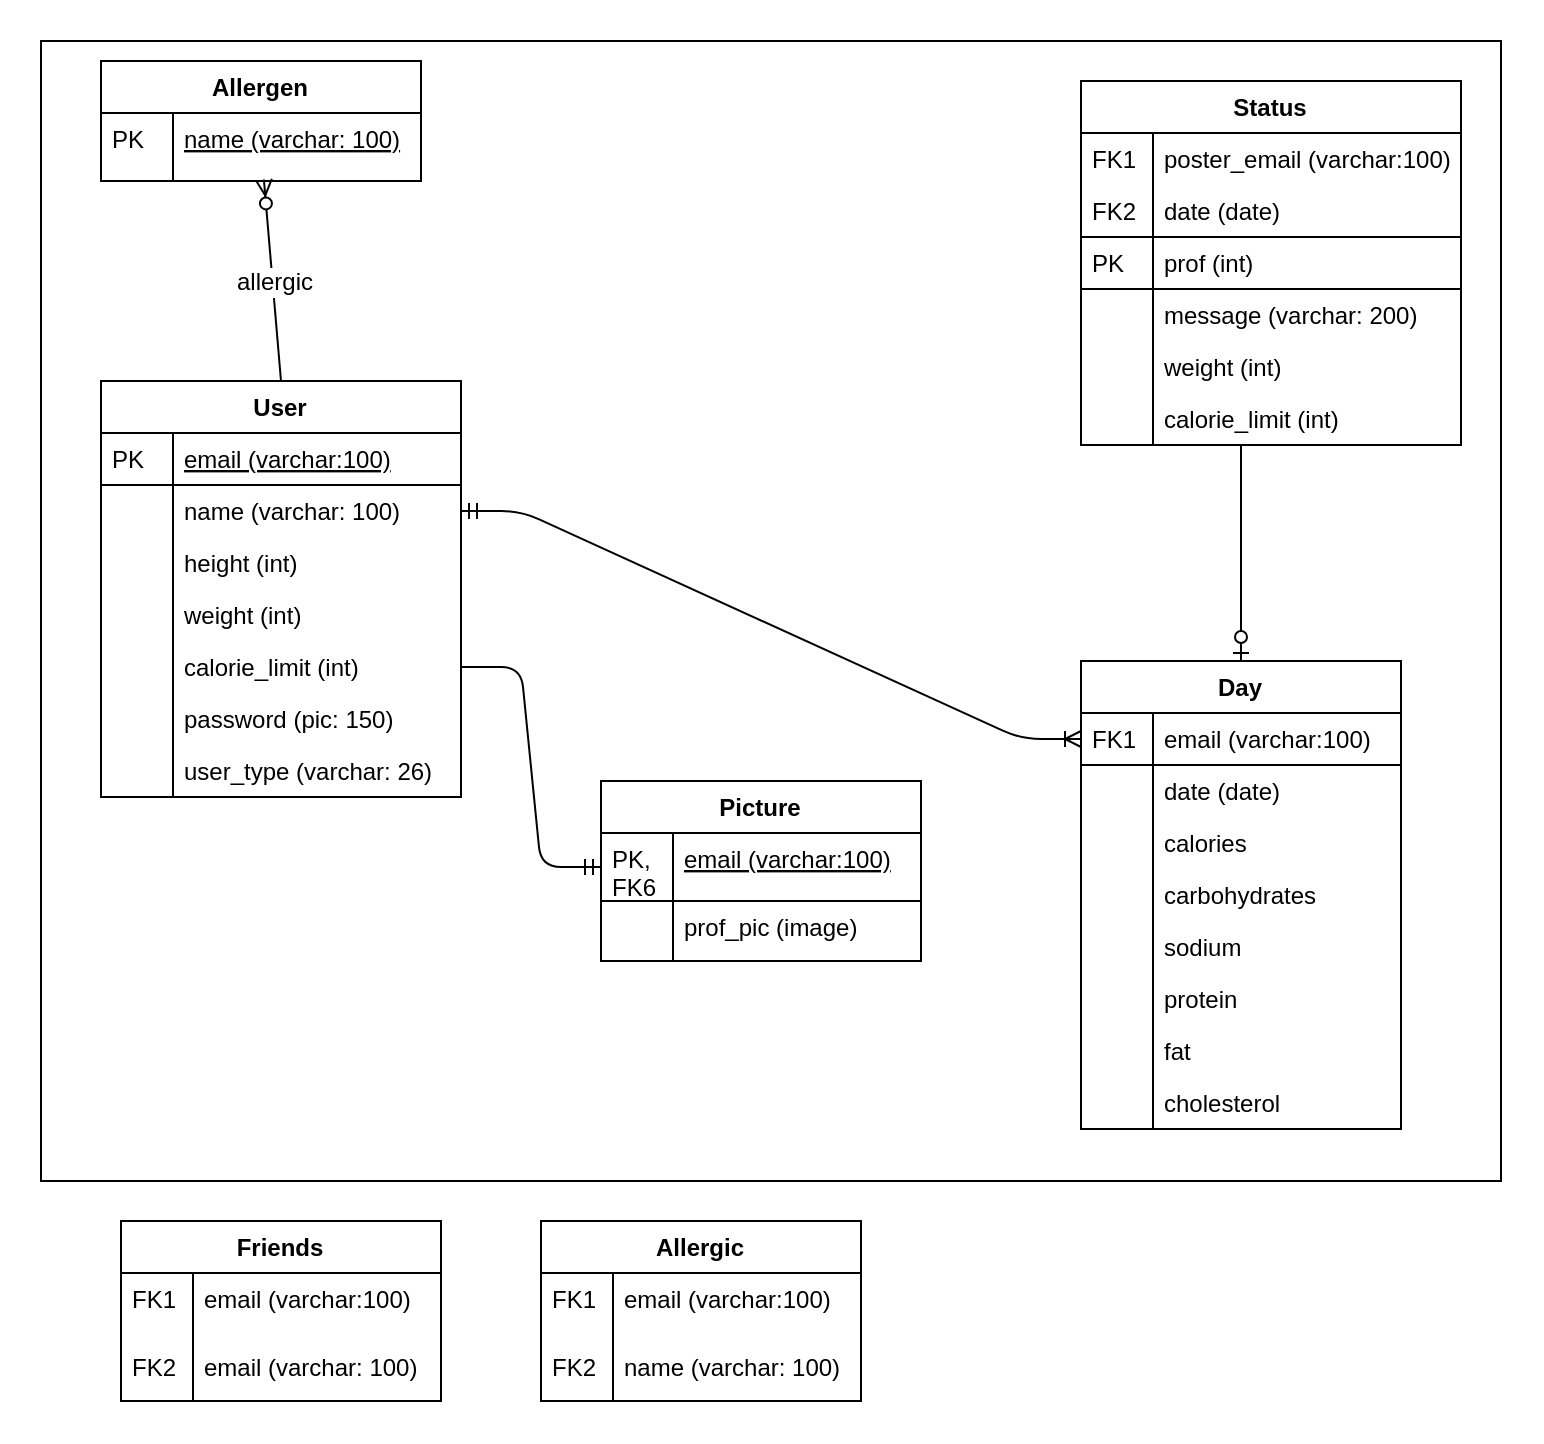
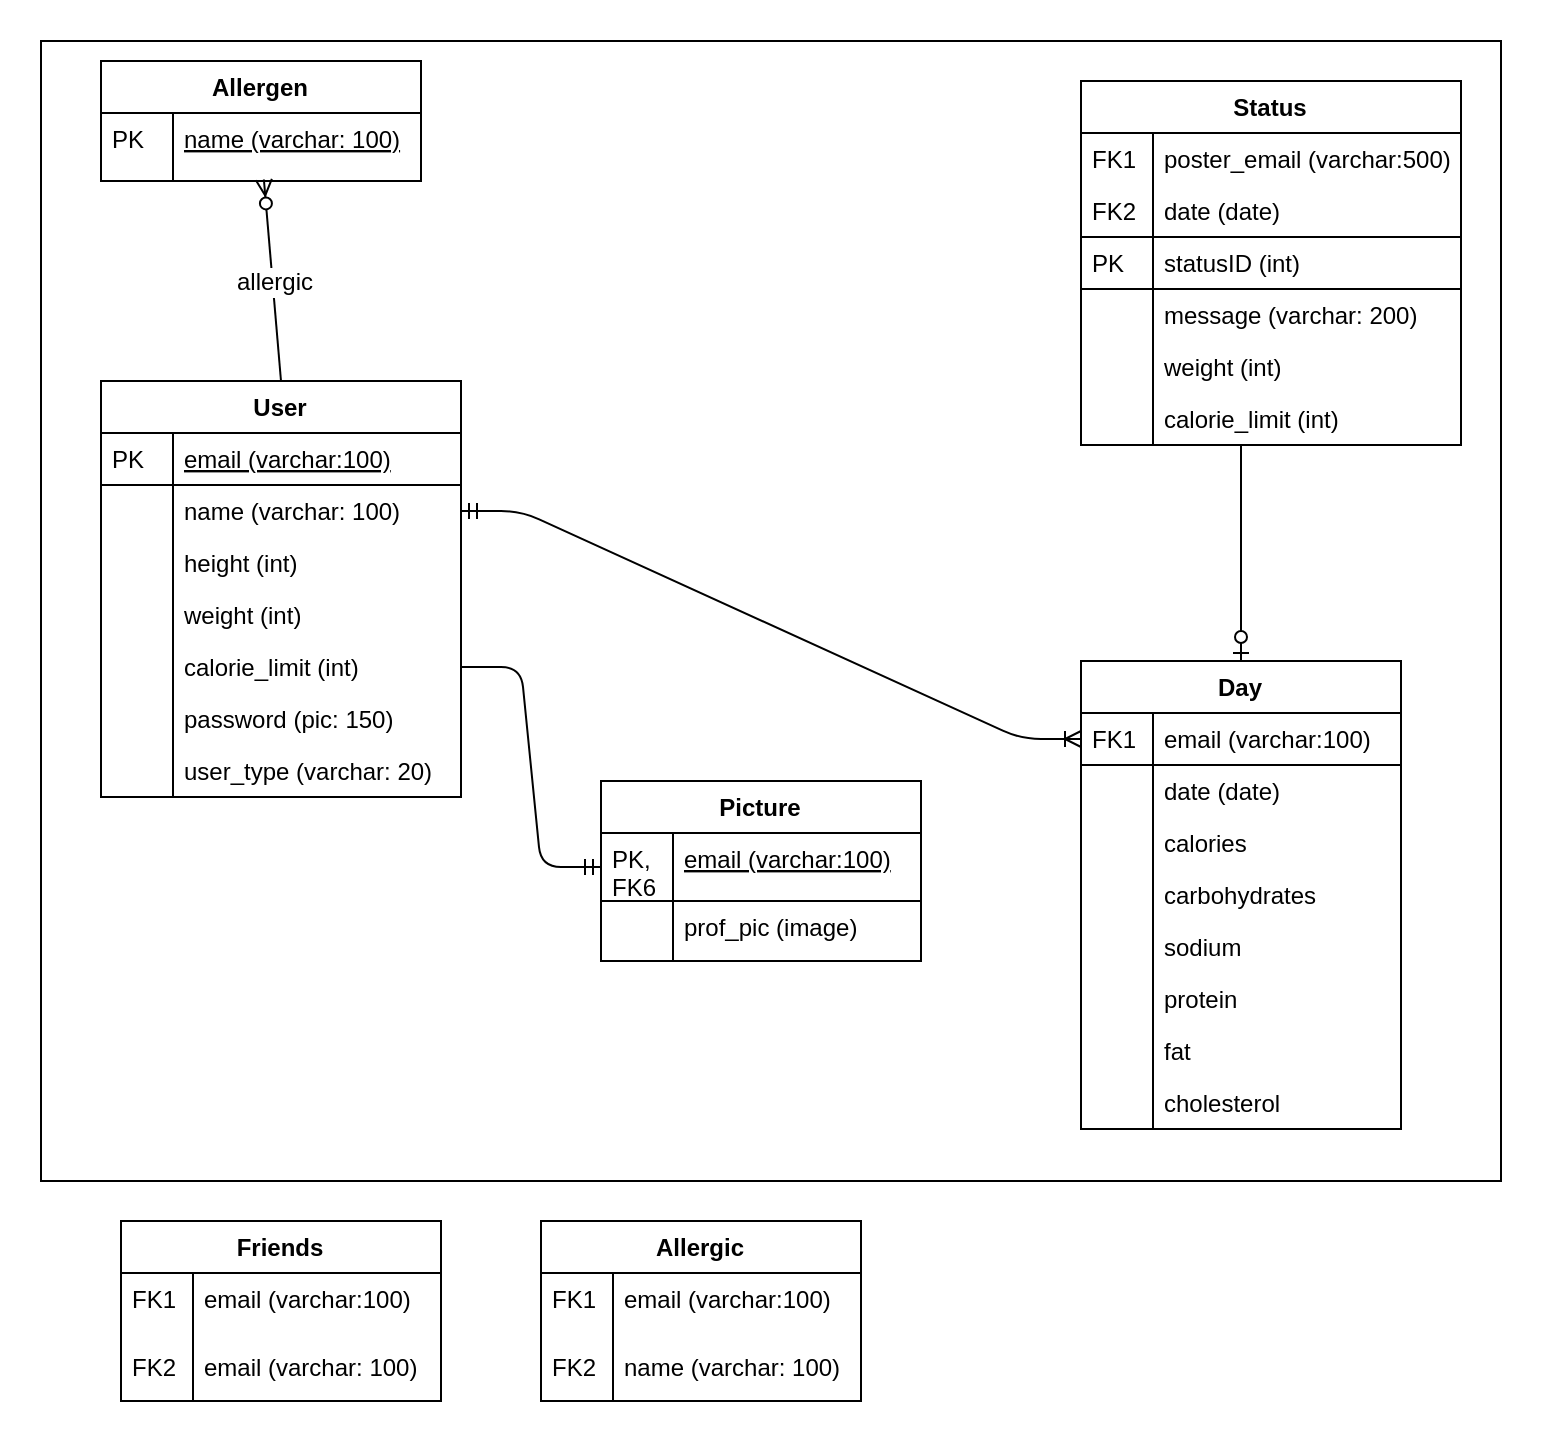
node "poster_email (varchar:100)": label "poster_email (varchar:100)" -> "poster_email (varchar:500)"
node "prof (int)": label "prof (int)" -> "statusID (int)"
node "user_type (varchar: 26)": label "user_type (varchar: 26)" -> "user_type (varchar: 20)"
